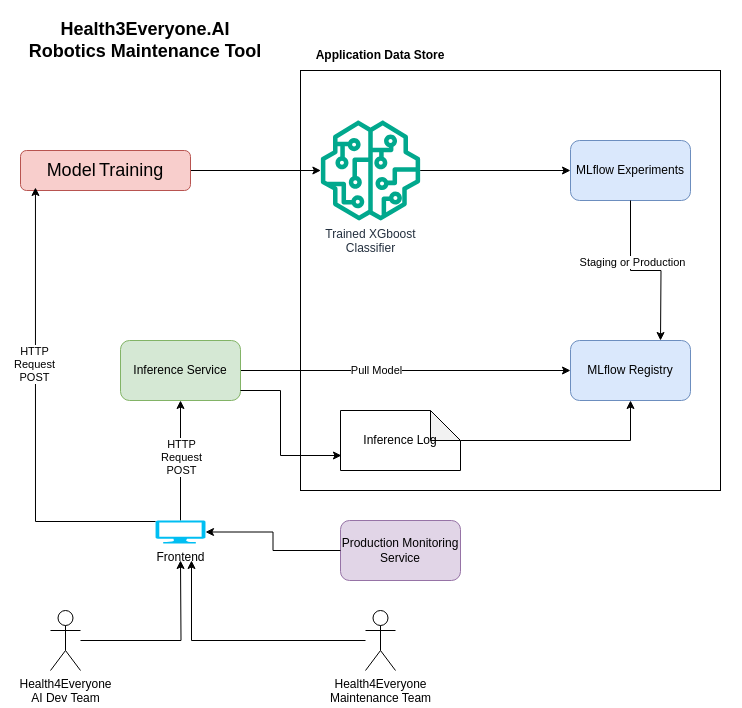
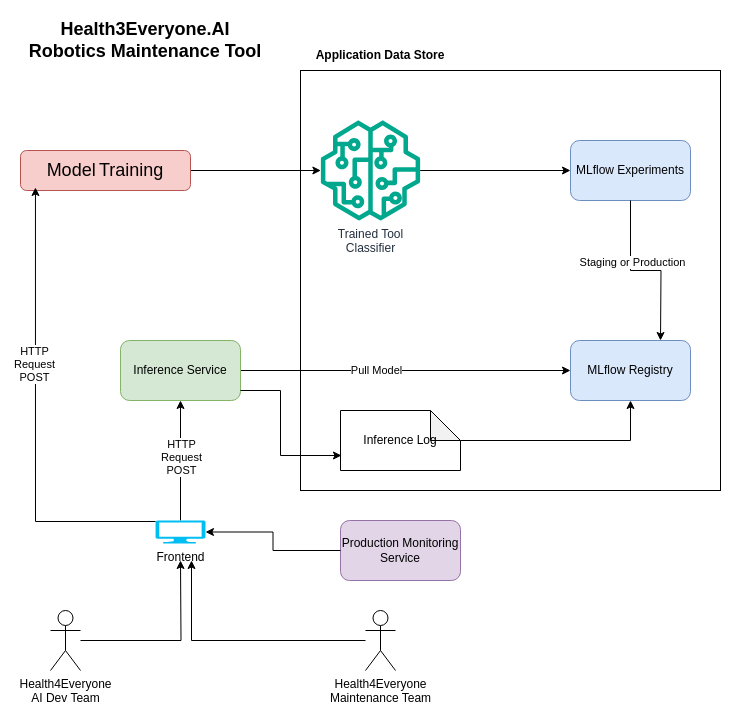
node "Trained XGboost Classifier": label "Trained XGboost Classifier" -> "Trained Tool Classifier"
